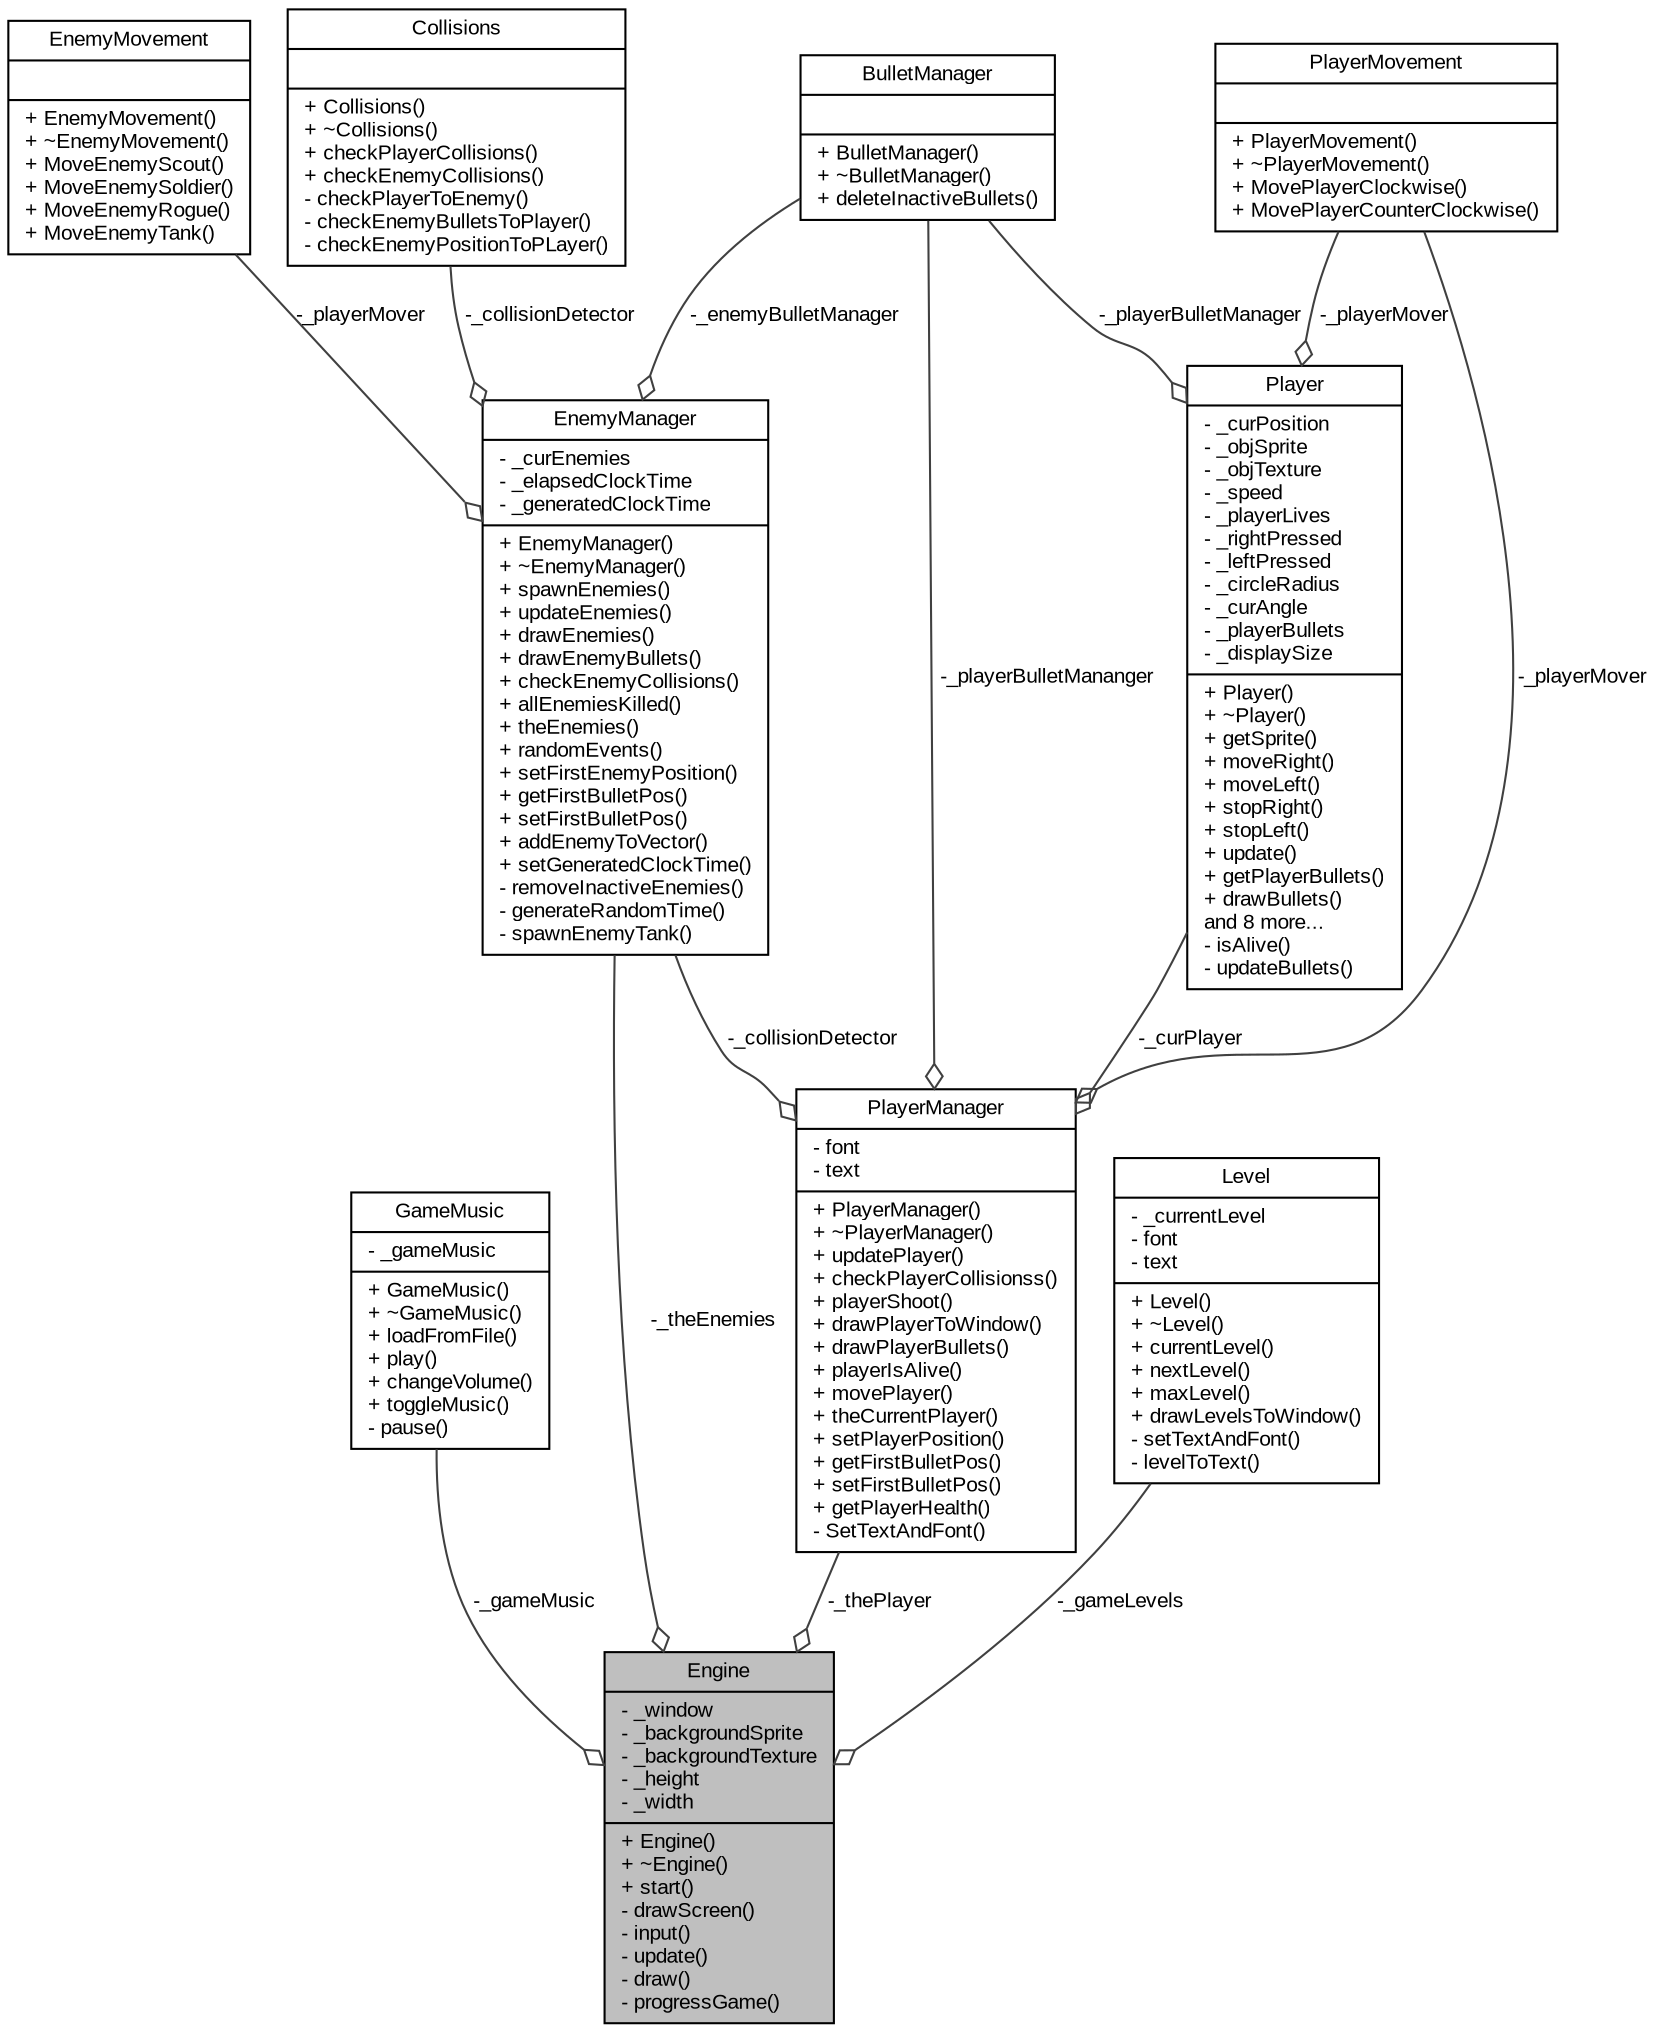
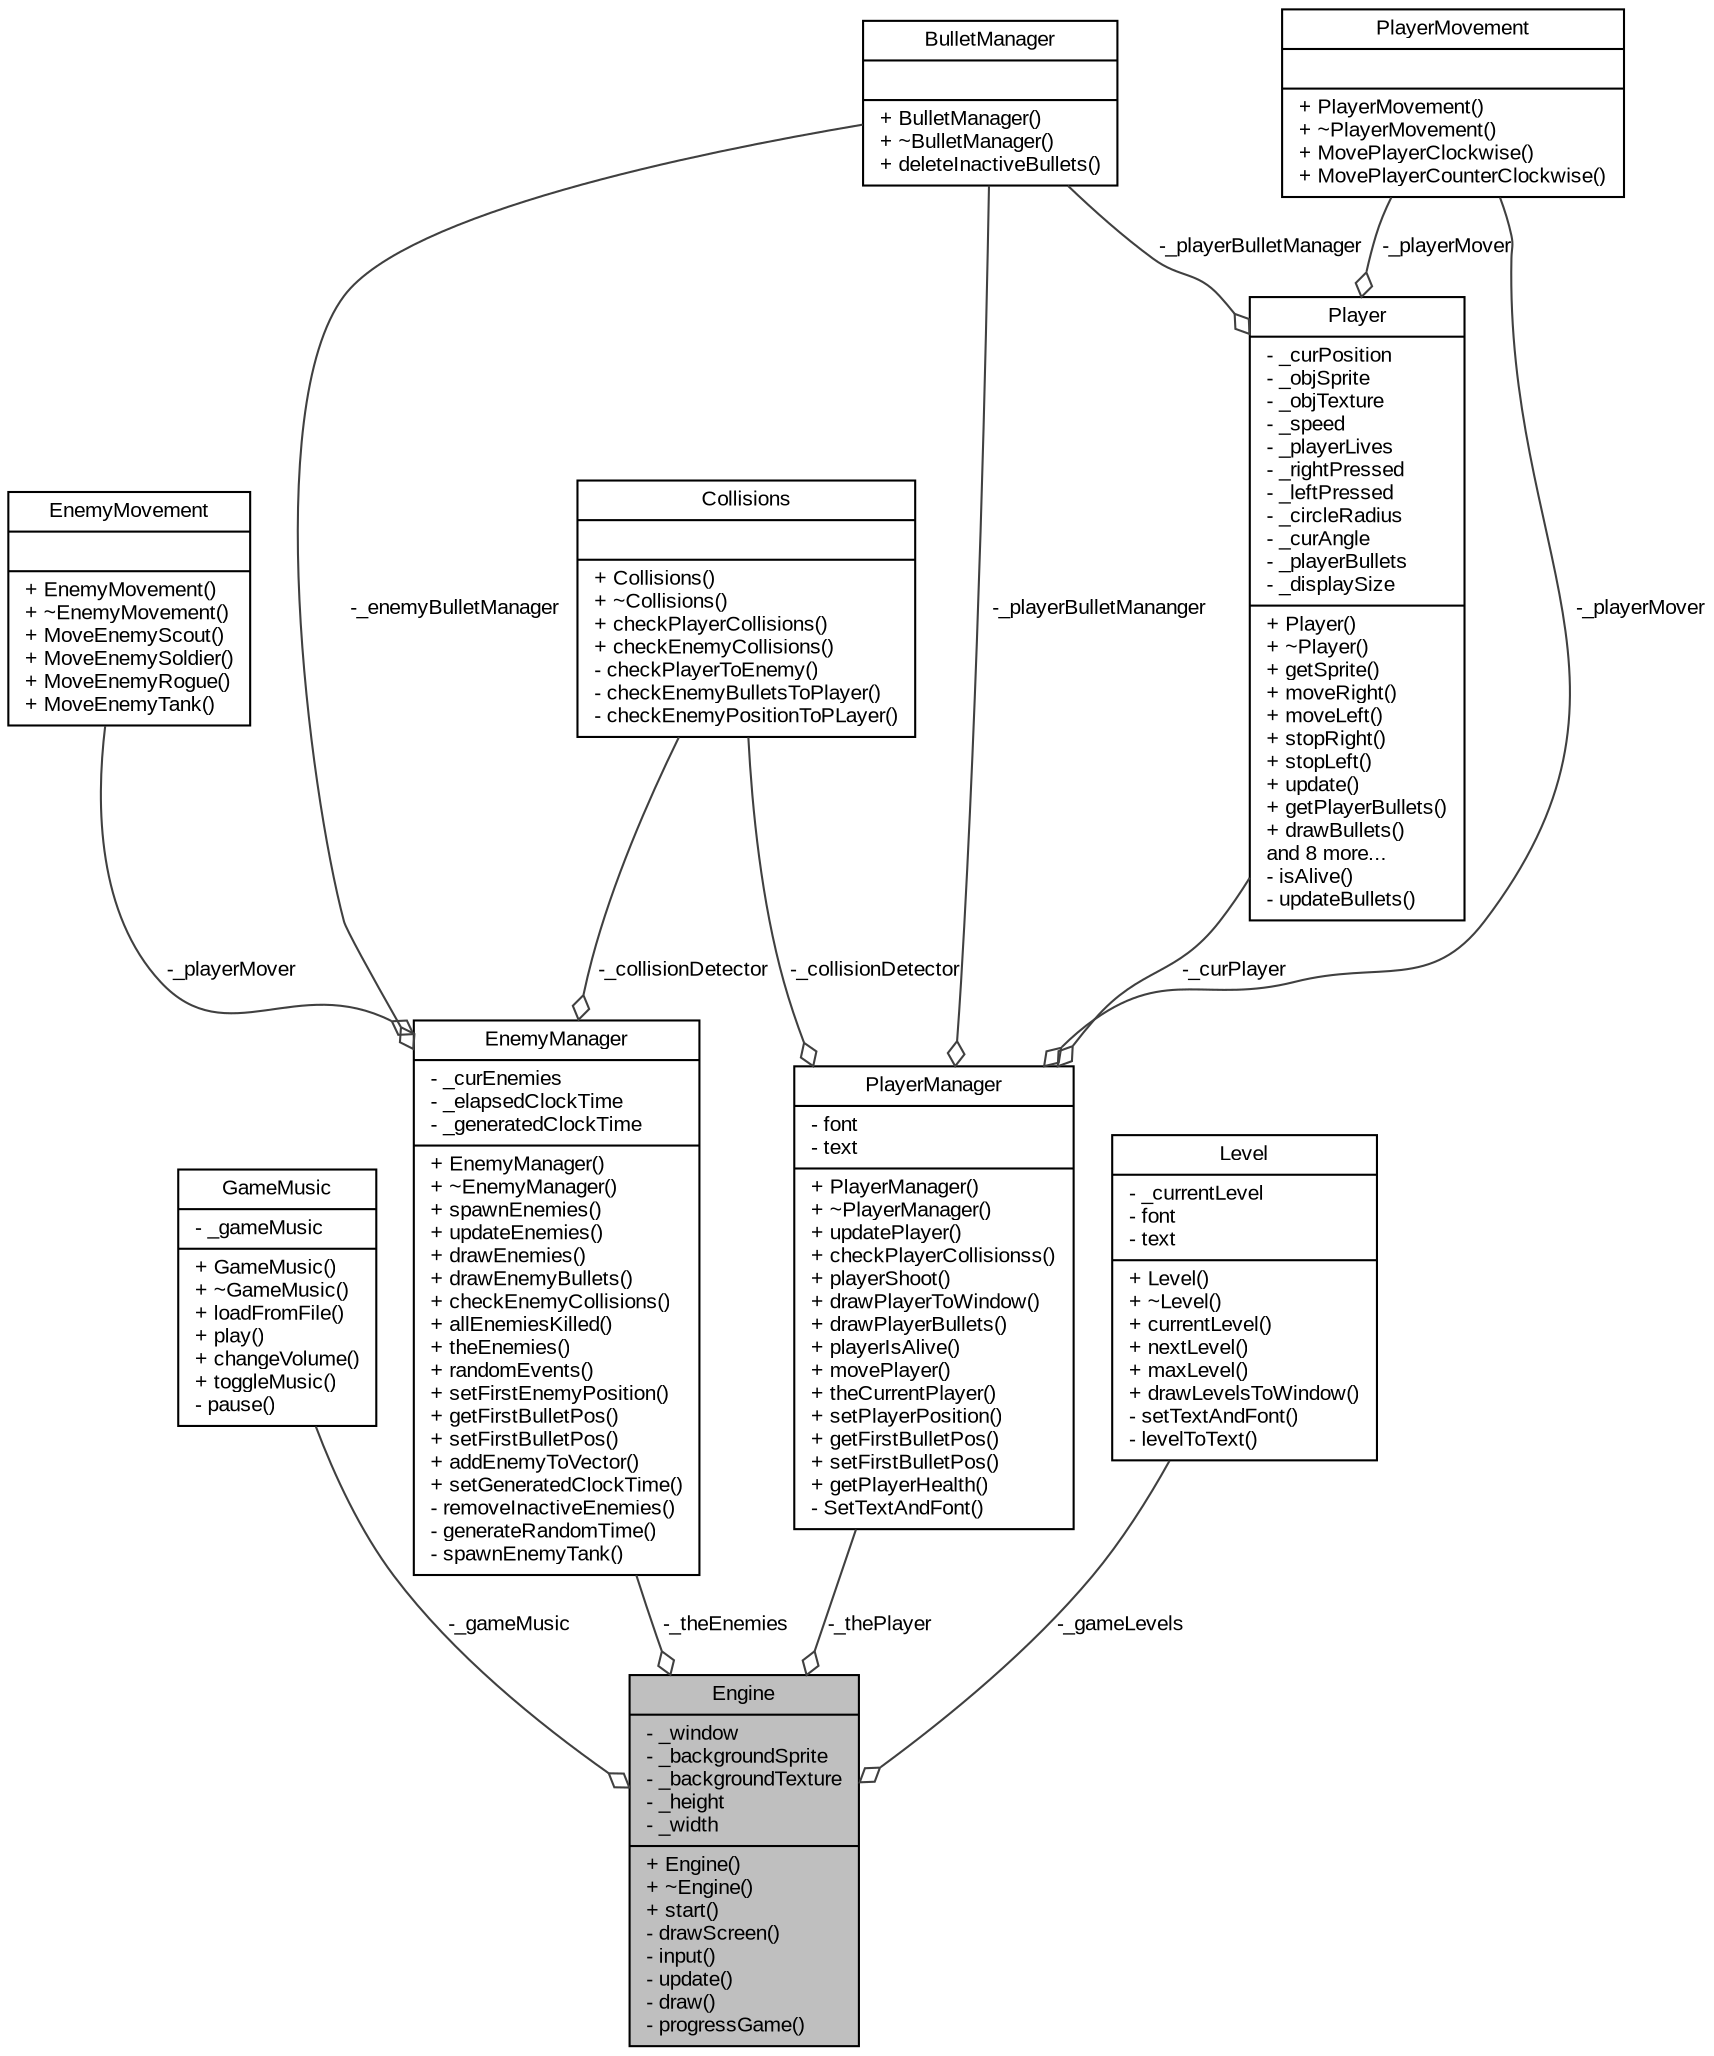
edge "EnemyManager" -> "PlayerManager": now "Collisions" -> "PlayerManager"
